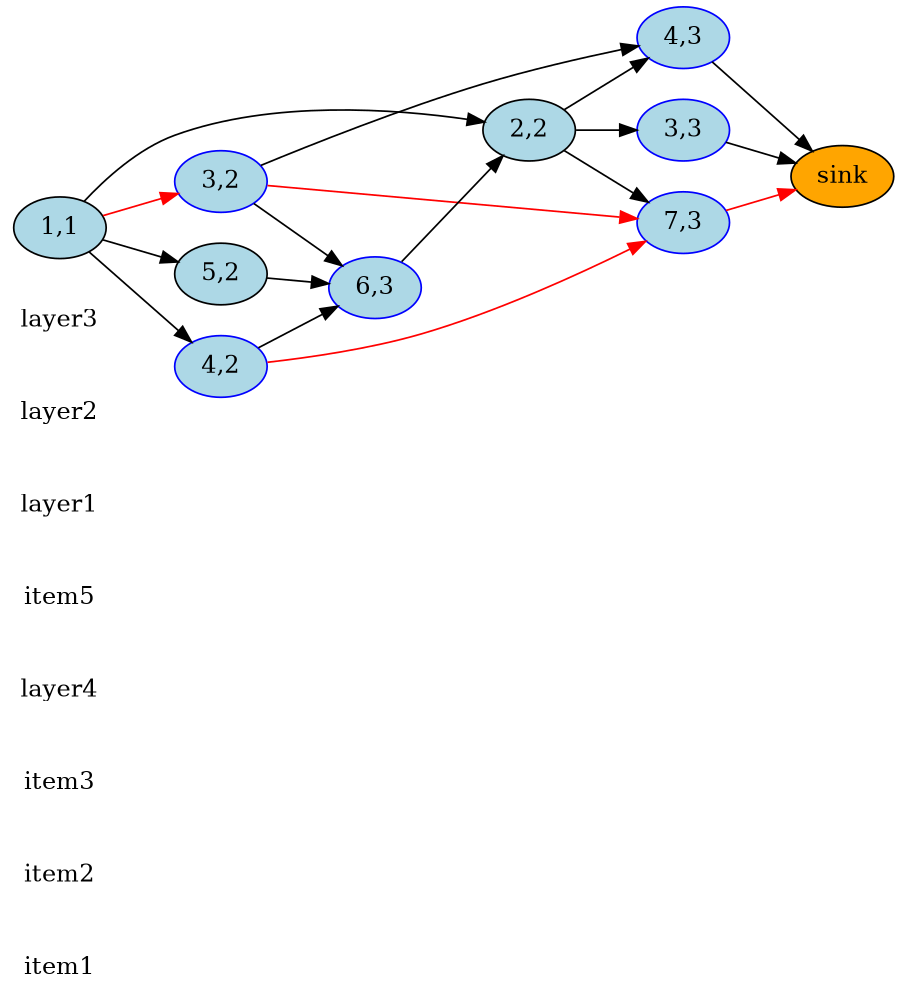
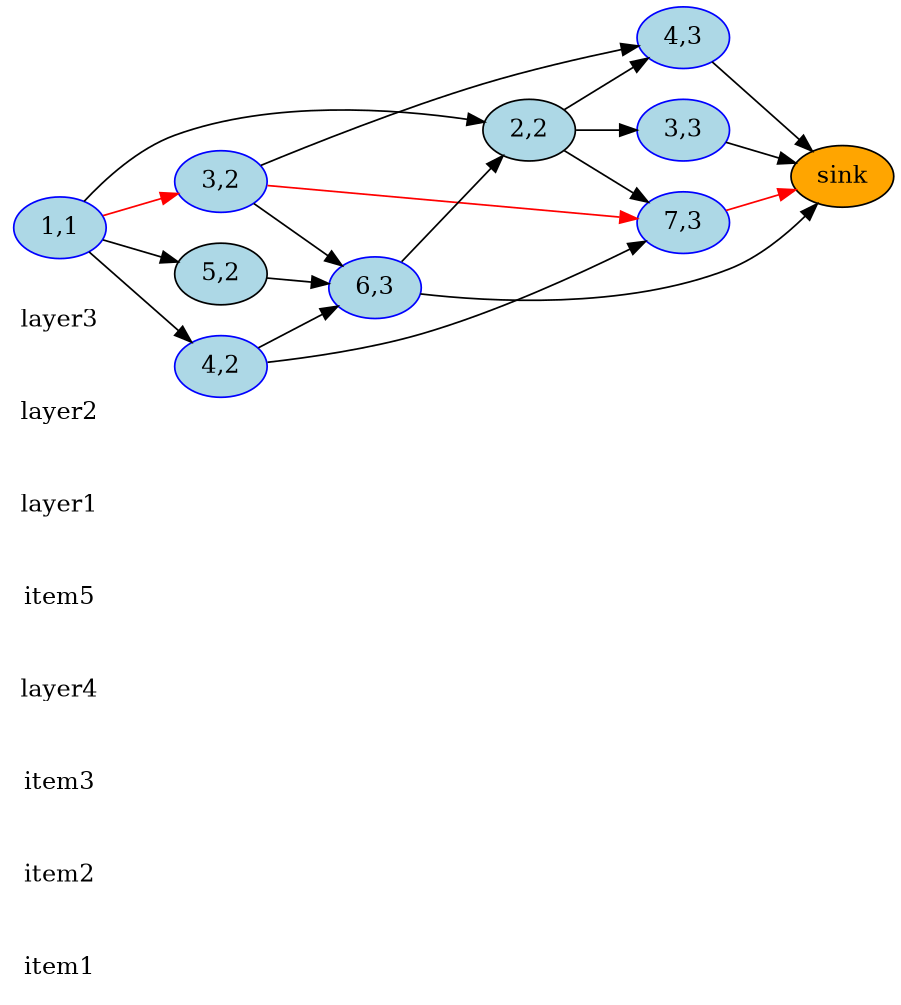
node "1,1": color black -> blue
edge "6,3" -> "sink": added
edge "4,2" -> "7,3": color red -> black
